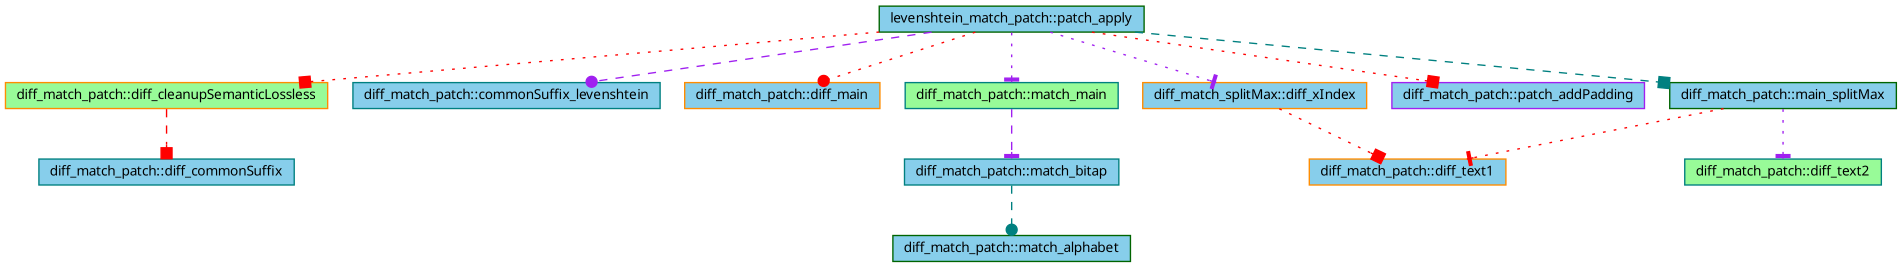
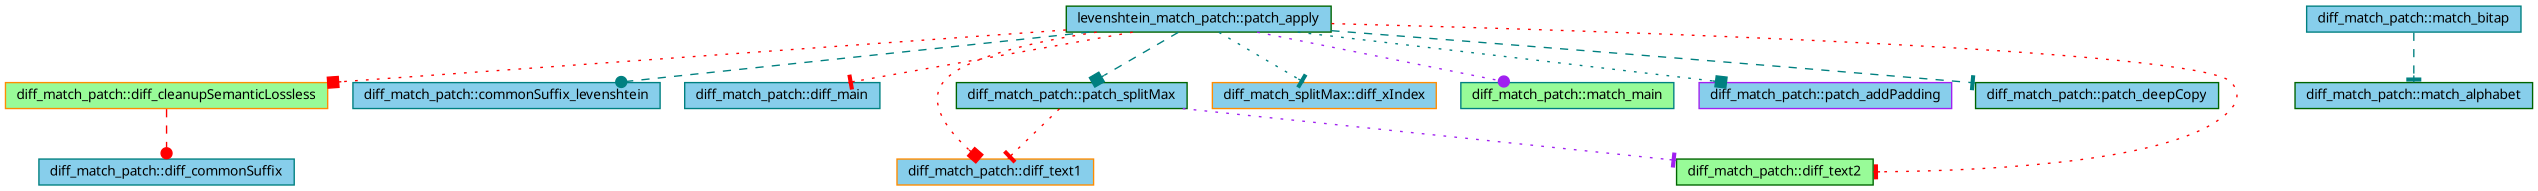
edge "levenshtein_match_patch::patch_apply" -> "diff_match_patch::diff_text2": added
edge "levenshtein_match_patch::patch_apply" -> "diff_match_patch::match_main": arrowhead tee -> dot
edge "levenshtein_match_patch::patch_apply" -> "diff_match_patch::diff_main": arrowhead dot -> tee
edge "levenshtein_match_patch::patch_apply" -> "diff_match_splitMax::diff_xIndex": color purple -> teal
edge "levenshtein_match_patch::patch_apply" -> "diff_match_patch::patch_addPadding": color red -> teal
edge "levenshtein_match_patch::patch_apply" -> "diff_match_patch::commonSuffix_levenshtein": color purple -> teal
node "diff_match_patch::diff_main": color darkorange -> teal
node "diff_match_patch::main_splitMax": label "diff_match_patch::main_splitMax" -> "diff_match_patch::patch_splitMax"
node "diff_match_patch::patch_deepCopy": added
edge "diff_match_patch::diff_cleanupSemanticLossless" -> "diff_match_patch::diff_commonSuffix": arrowhead box -> dot
edge "diff_match_patch::match_main" -> "diff_match_patch::match_bitap": removed
edge "diff_match_splitMax::diff_xIndex" -> "diff_match_patch::diff_text1": now "levenshtein_match_patch::patch_apply" -> "diff_match_patch::diff_text1"
node "diff_match_patch::diff_text2": color teal -> darkgreen
edge "diff_match_patch::match_bitap" -> "diff_match_patch::match_alphabet": arrowhead dot -> tee
